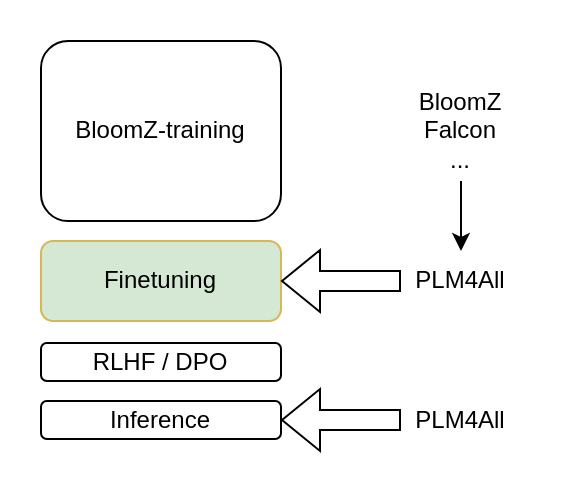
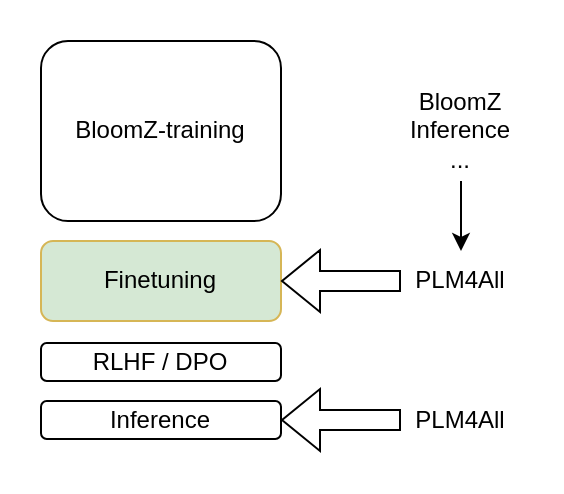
node "BloomZ Falcon ...": label "BloomZ Falcon ..." -> "BloomZ Inference ..."
